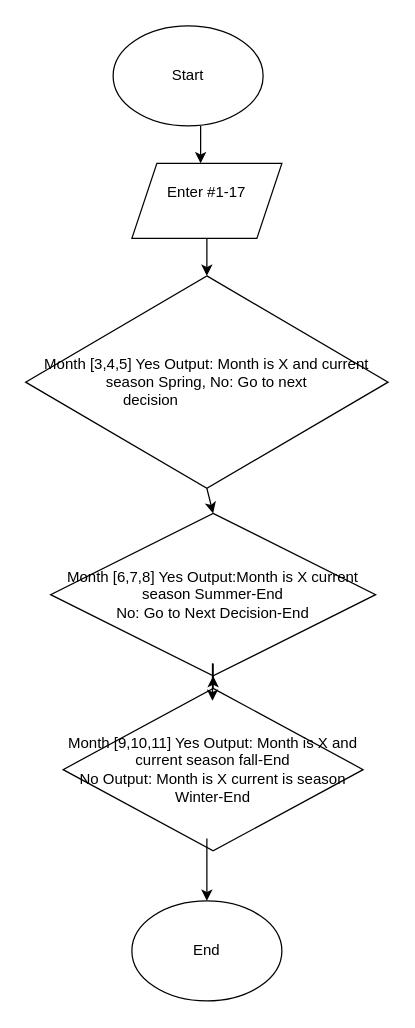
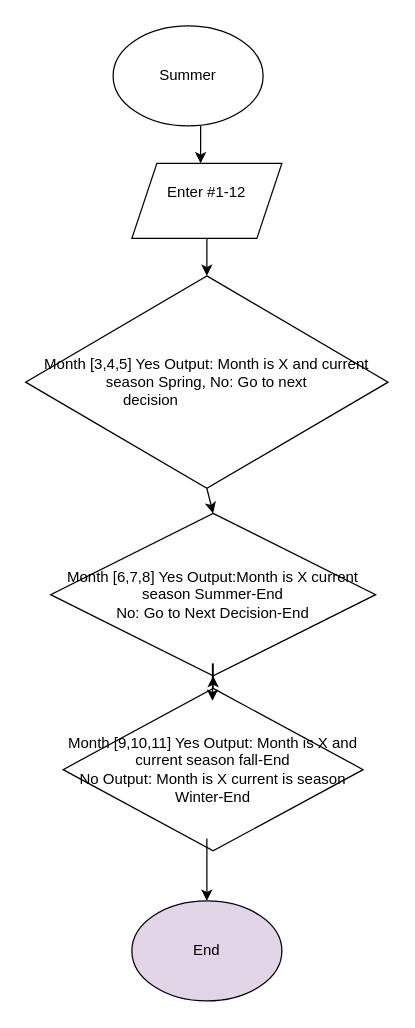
node "Start": label "Start" -> "Summer"
node "Enter #1-17": label "Enter #1-17" -> "Enter #1-12"
node "End": fillcolor #ffffff -> #e1d5e7
